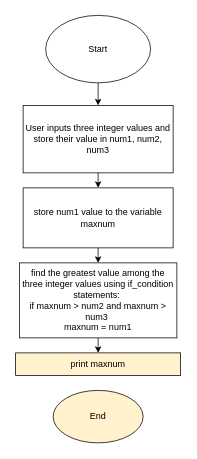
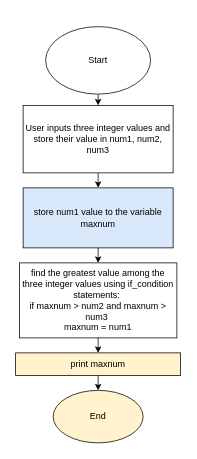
node "Start": moved (98, 49) -> (98, 60)
node "store num1 value to the variable maxnum": fillcolor #ffffff -> #dae8fc
edge "print maxnum" -> "End": added
